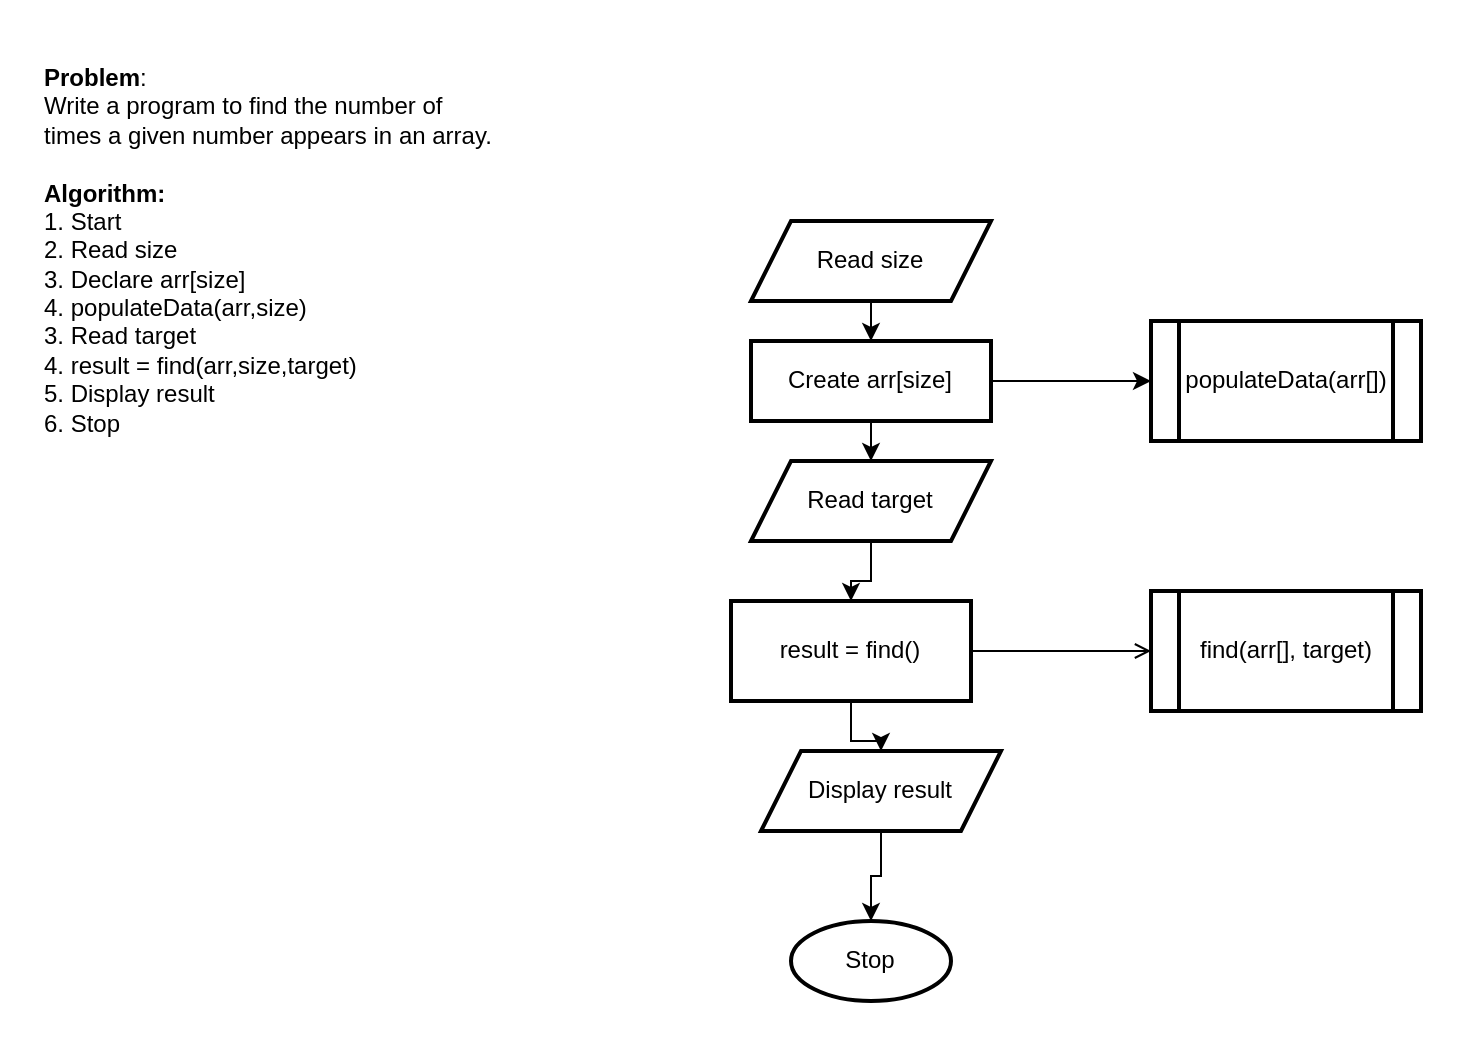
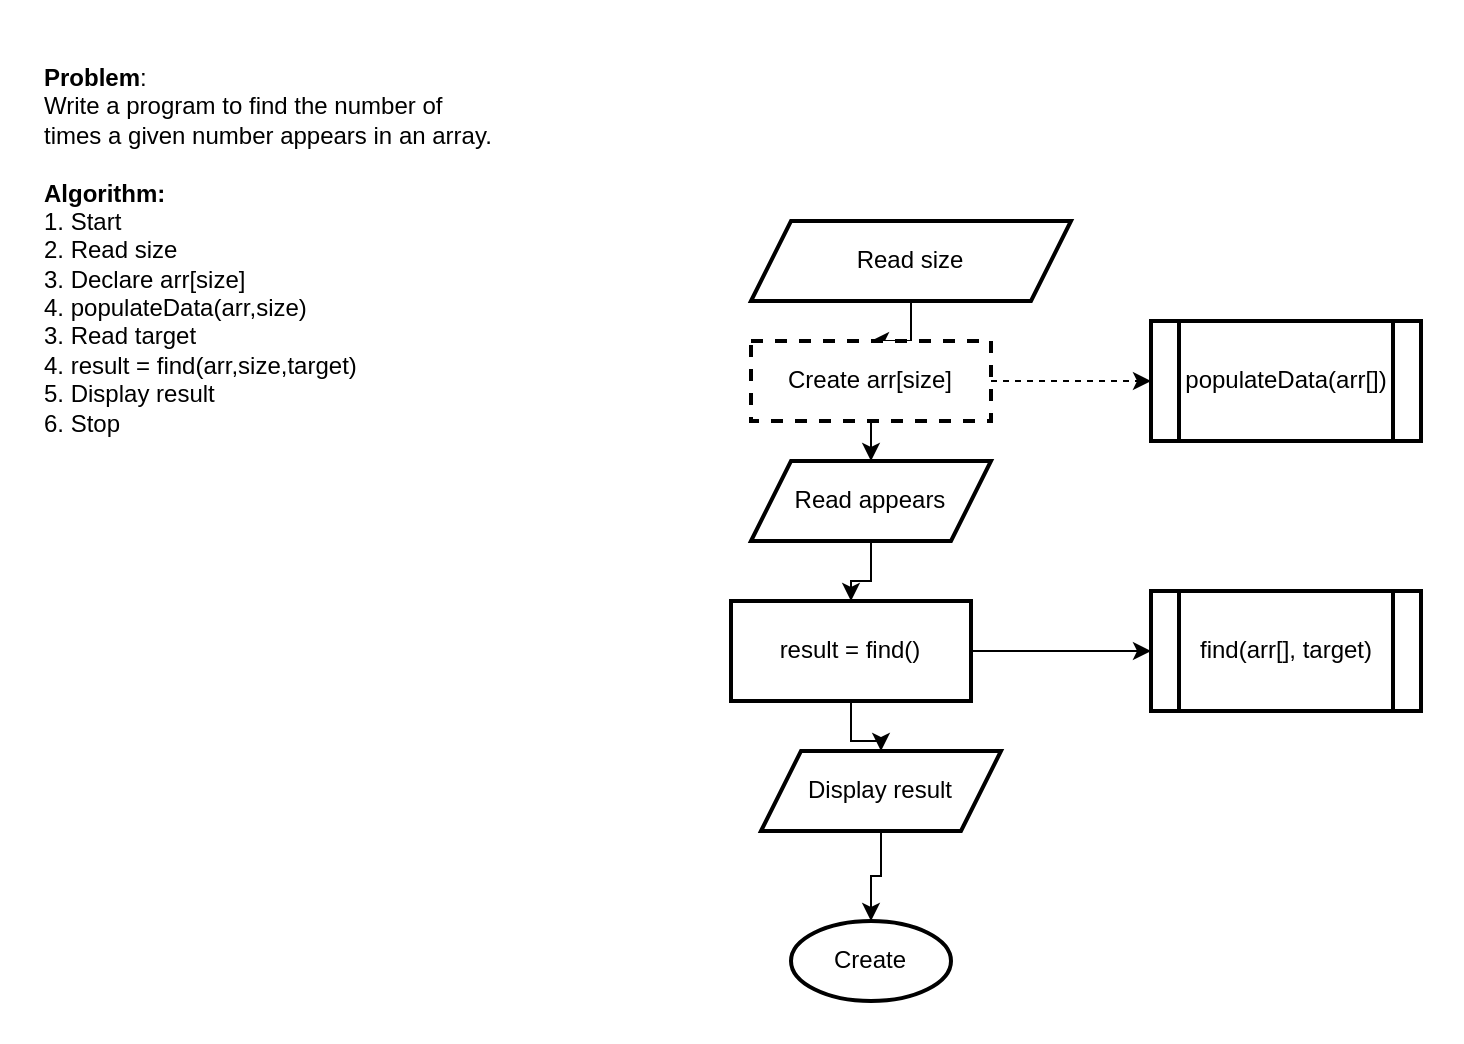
node "Read size": size 240x80 -> 320x80
node "Create arr[size]": style solid -> dashed
edge "Create arr[size]" -> "populateData(arr[])": style solid -> dashed
node "Read target": label "Read target" -> "Read appears"
edge "result = find()" -> "find(arr[], target)": arrowhead open -> classic
node "Stop": label "Stop" -> "Create"
